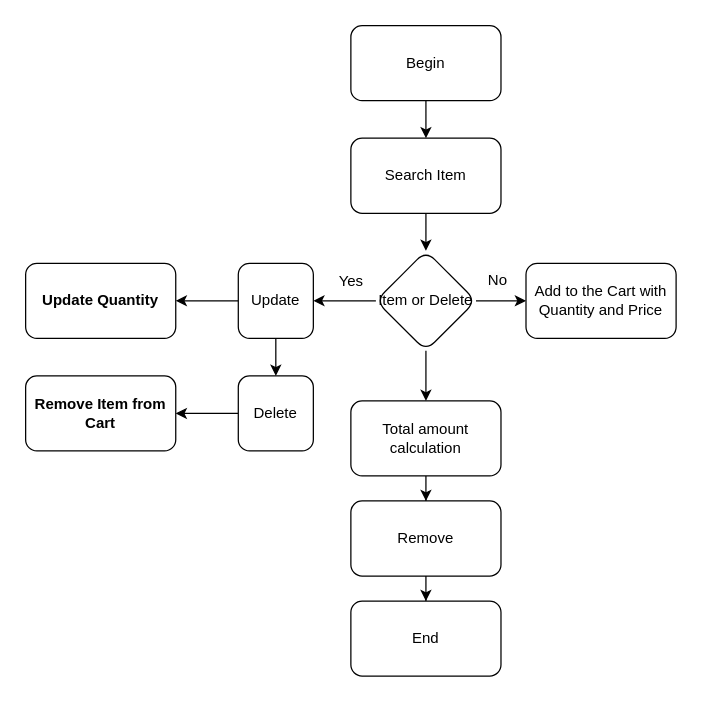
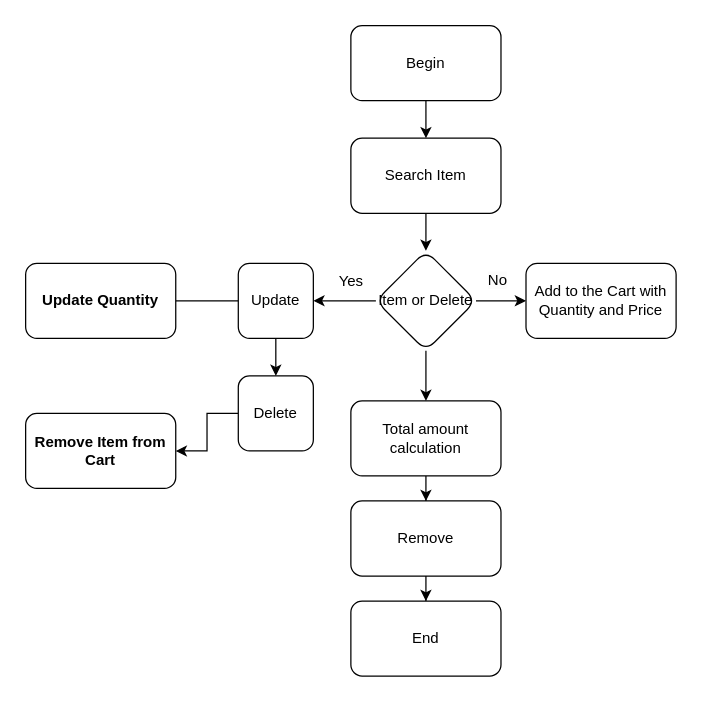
edge "Update" -> "Update Quantity": arrowhead classic -> none
node "Remove Item from Cart": moved (101, 413) -> (101, 451)
